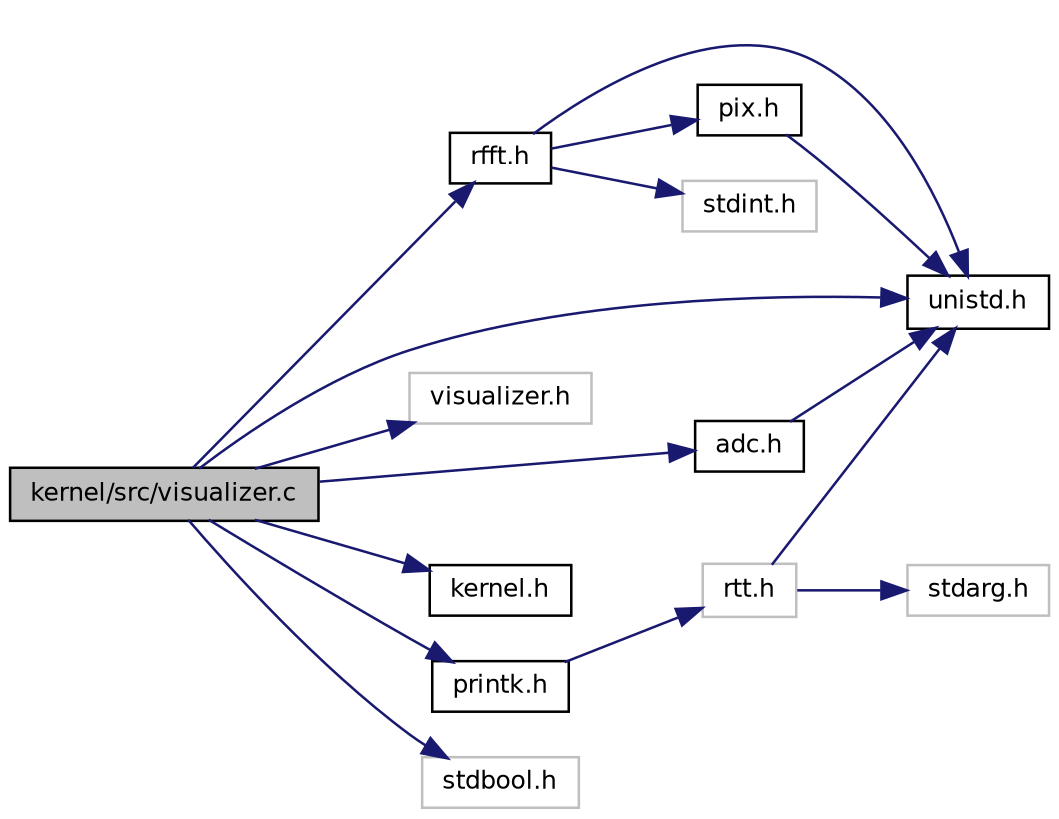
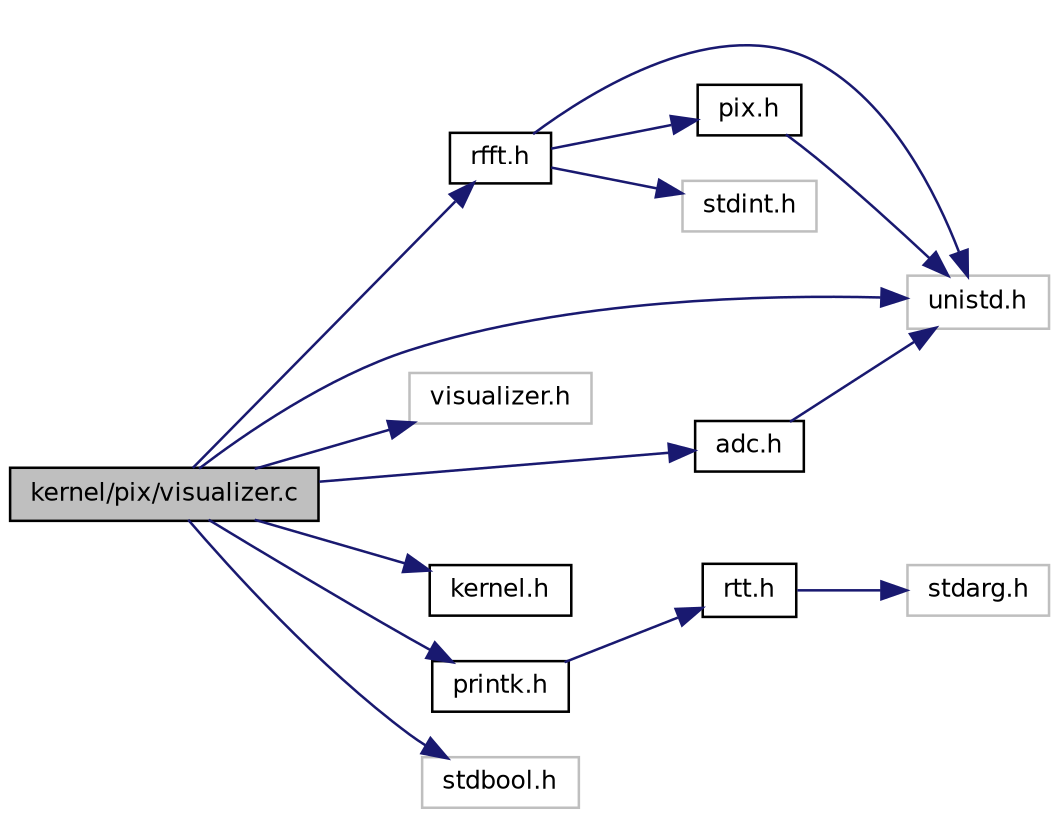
node "unistd.h": color black -> grey75
edge "rtt.h" -> "unistd.h": removed
node "kernel/src/visualizer.c": label "kernel/src/visualizer.c" -> "kernel/pix/visualizer.c"
node "rtt.h": color grey75 -> black
